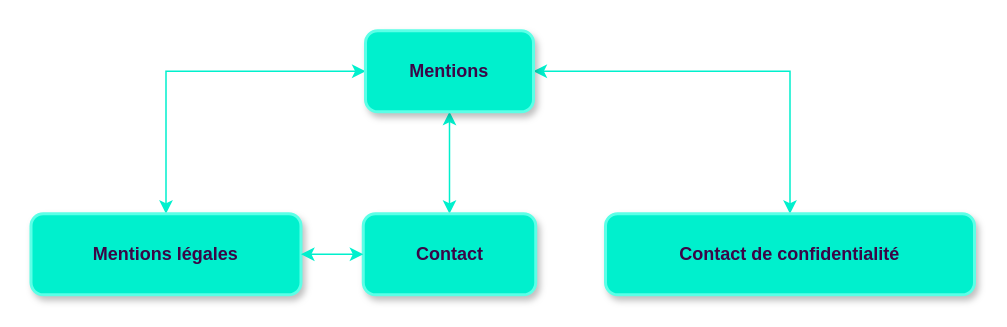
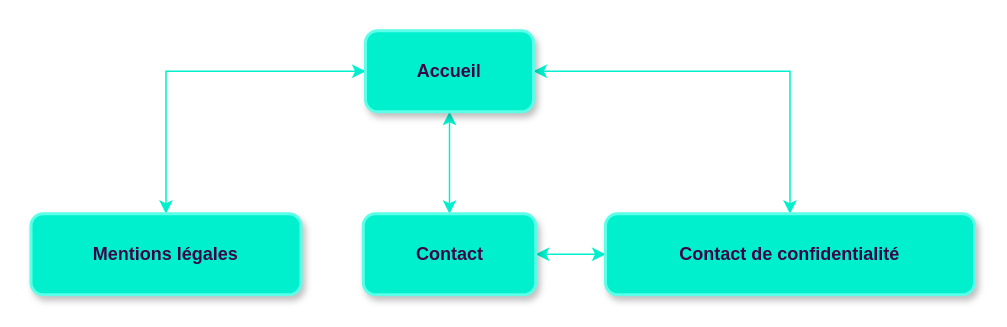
node "Mentions": label "Mentions" -> "Accueil"
edge "Mentions légales" -- "Contact": removed
edge "Contact" -- "Contact de confidentialité": added
